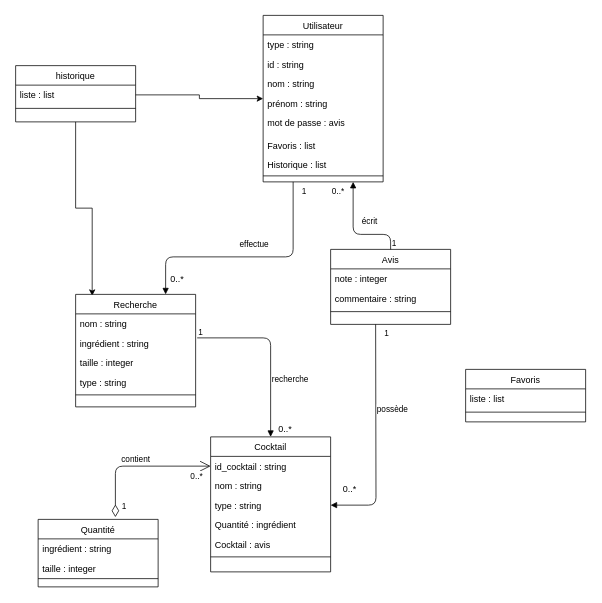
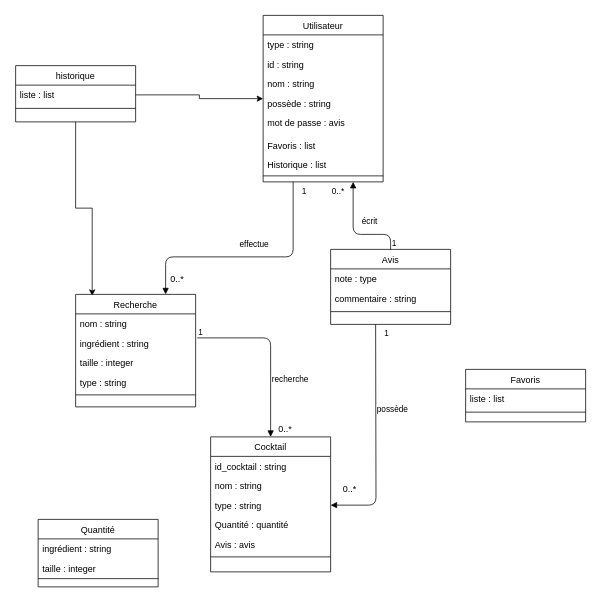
node "prénom : string": label "prénom : string" -> "possède : string"
node "note : integer": label "note : integer" -> "note : type"
edge "id_cocktail : string" -- "Quantité": removed, labels "0..*", "contient", "1"
node "Quantité : ingrédient": label "Quantité : ingrédient" -> "Quantité : quantité"
node "Cocktail : avis": label "Cocktail : avis" -> "Avis : avis"
